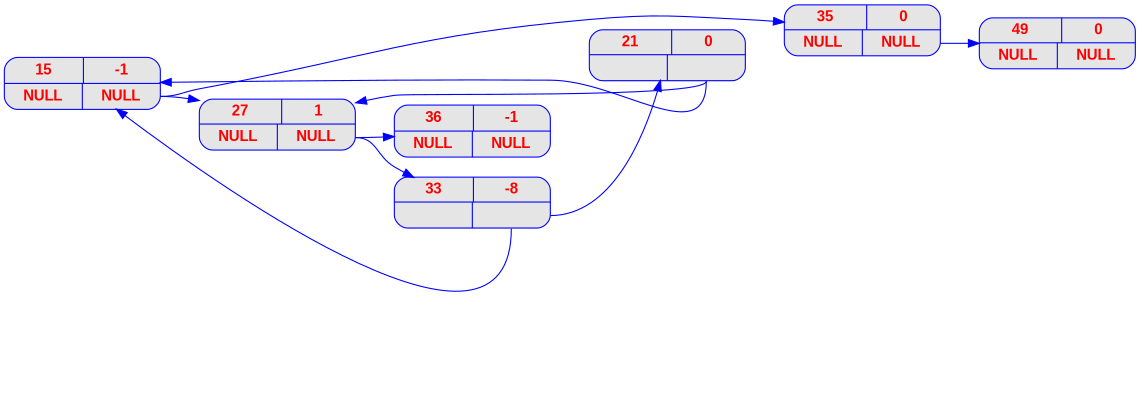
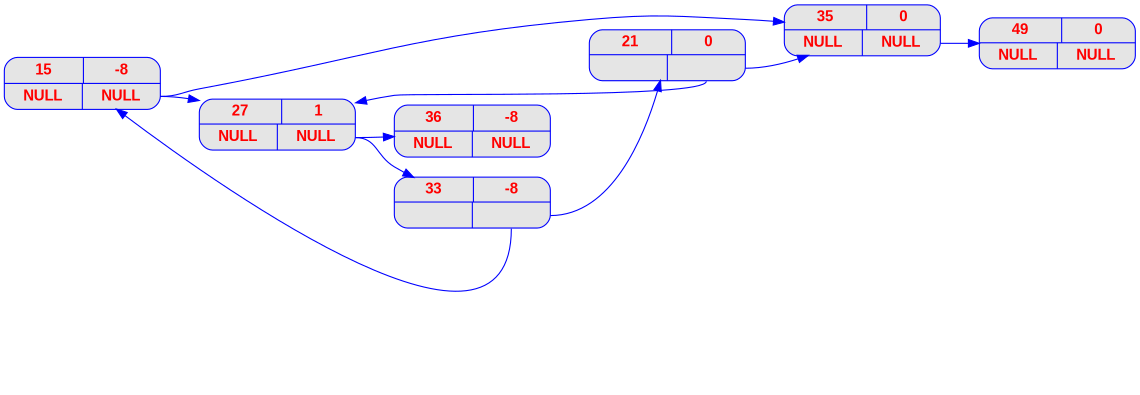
node "15": text "-1" -> "-8"
edge "21" -> "15": now "21" -> "35"
node "36": text "-1" -> "-8"
